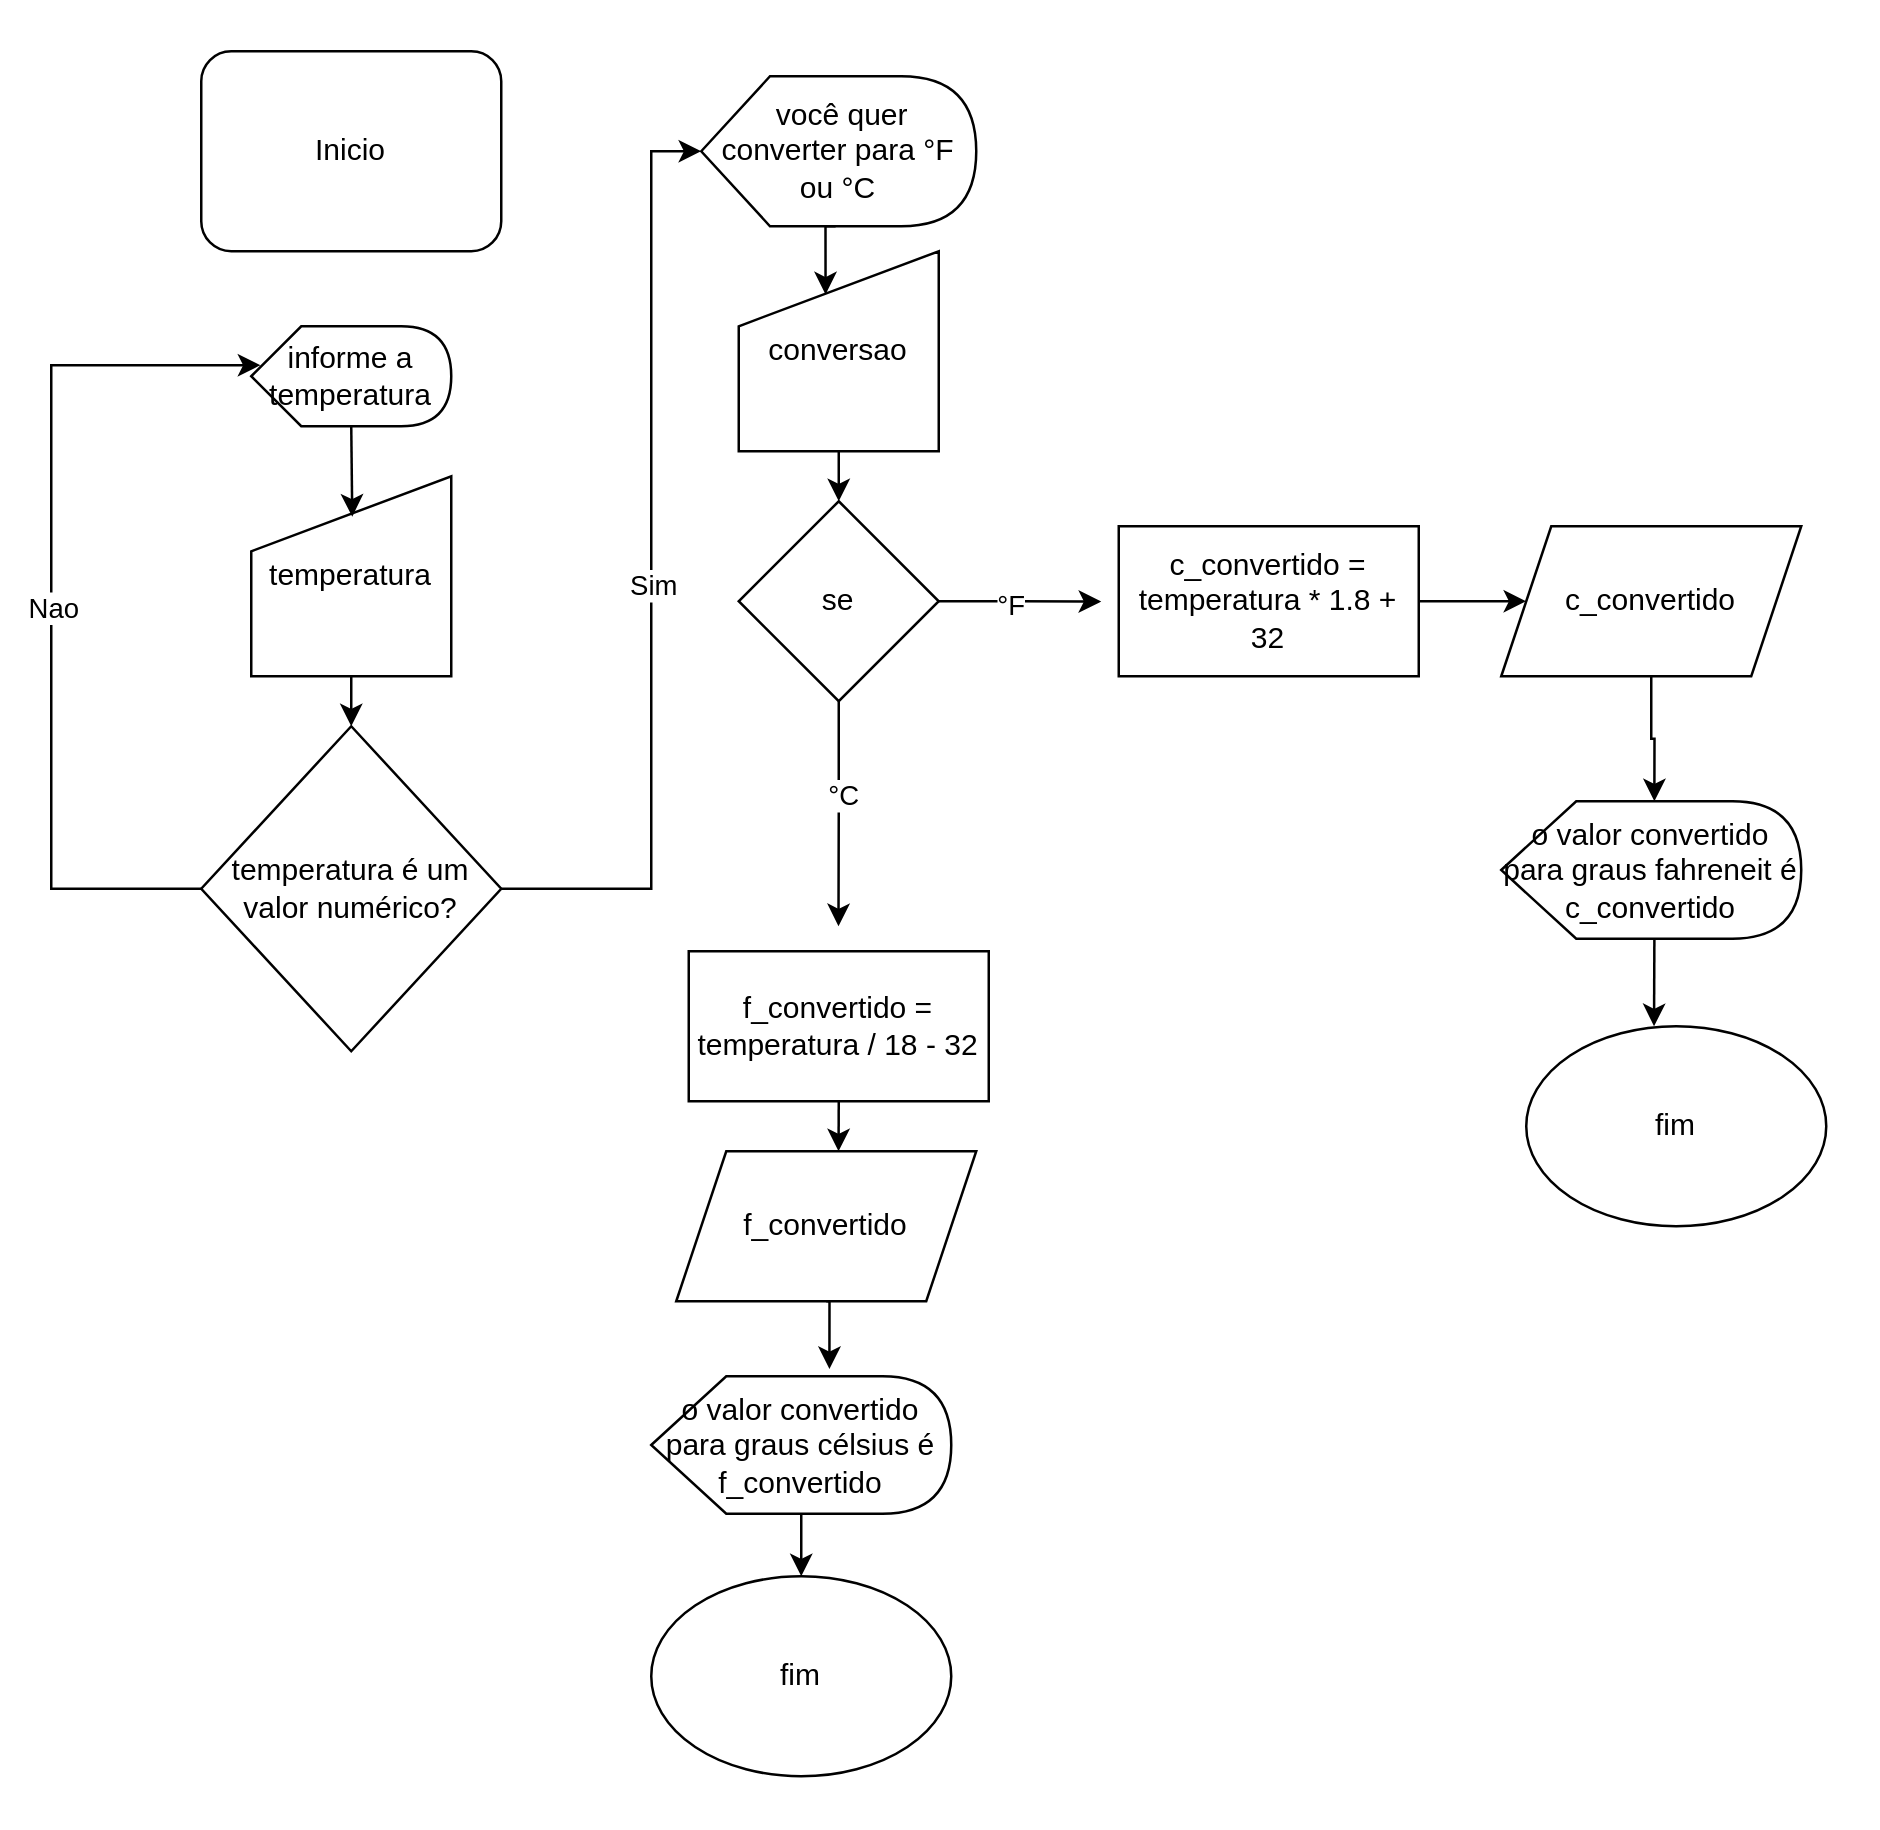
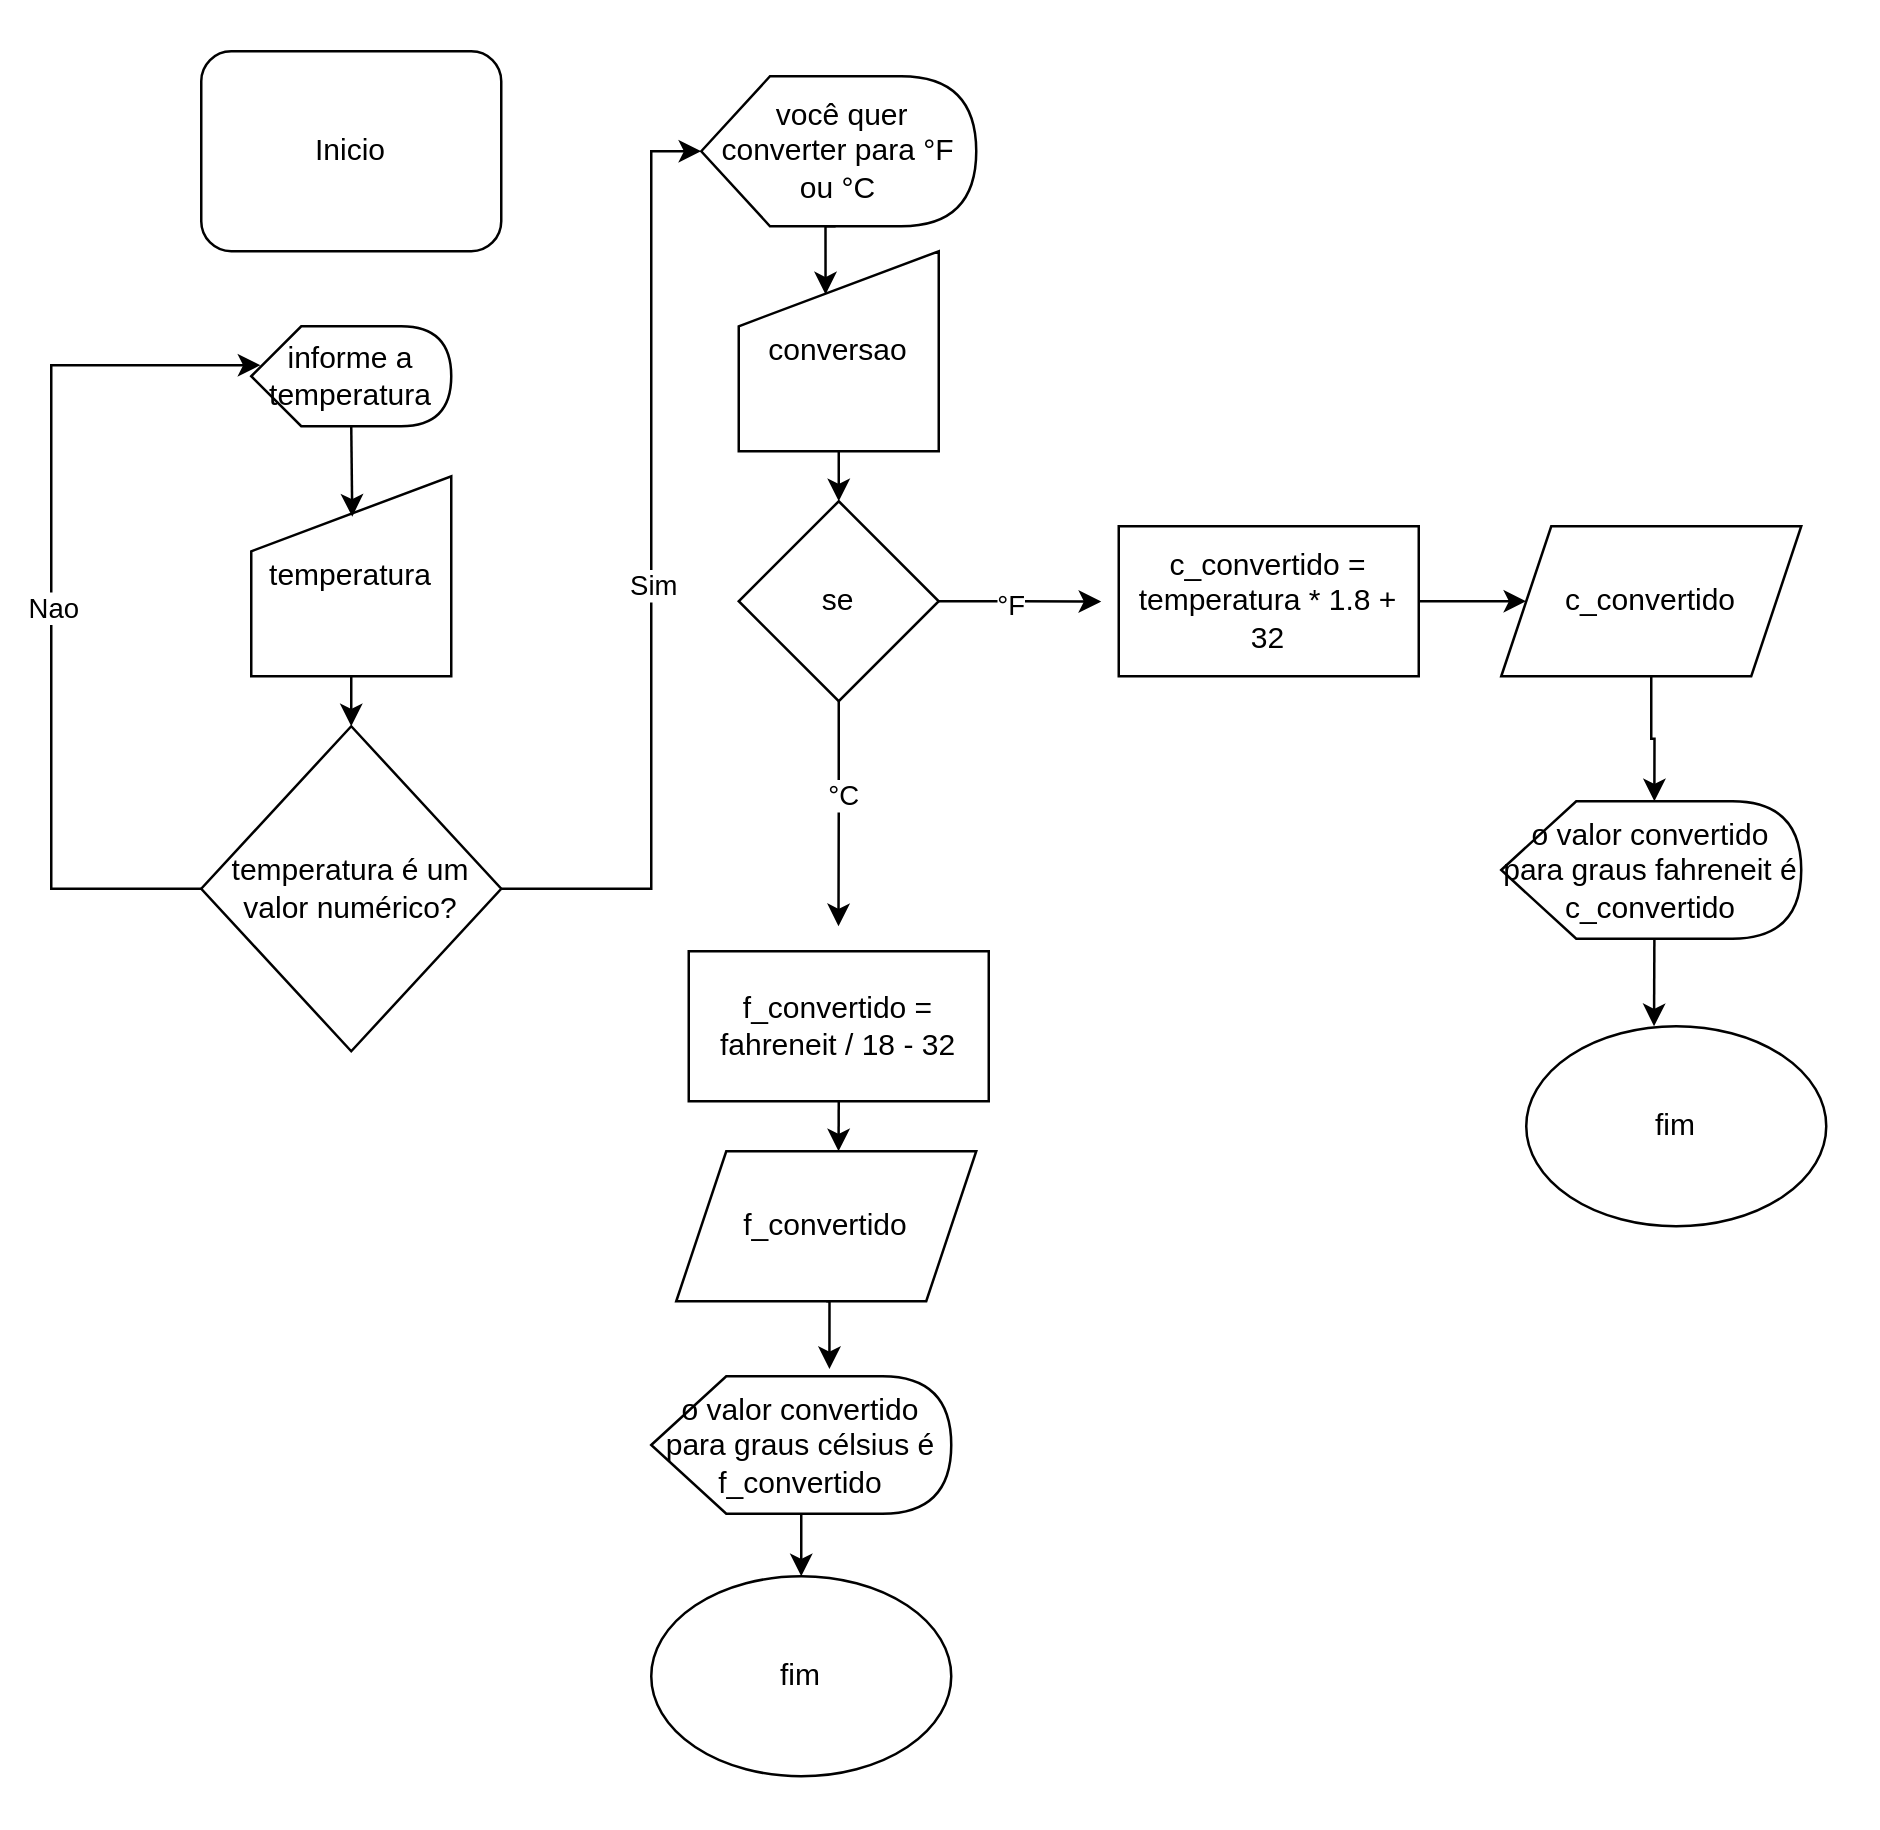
node "f_convertido = temperatura / 18 - 32": label "f_convertido = temperatura / 18 - 32" -> "f_convertido = fahreneit / 18 - 32"
